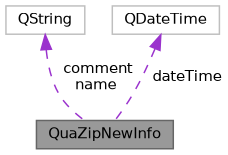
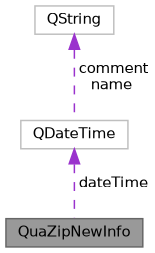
edge "QuaZipNewInfo" -> "QString": now "QDateTime" -> "QString"
